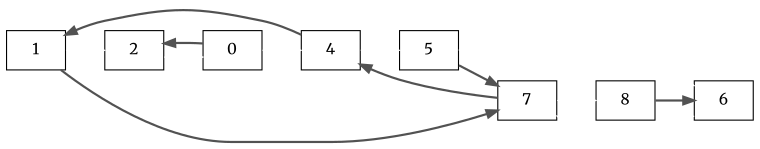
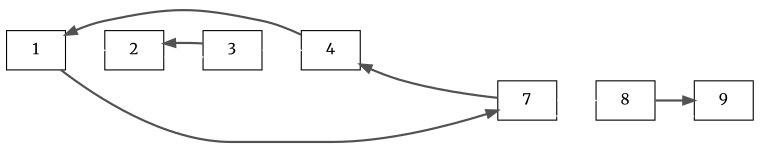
node "0": label "0" -> "3"
node "5": removed
node "6": label "6" -> "9"
